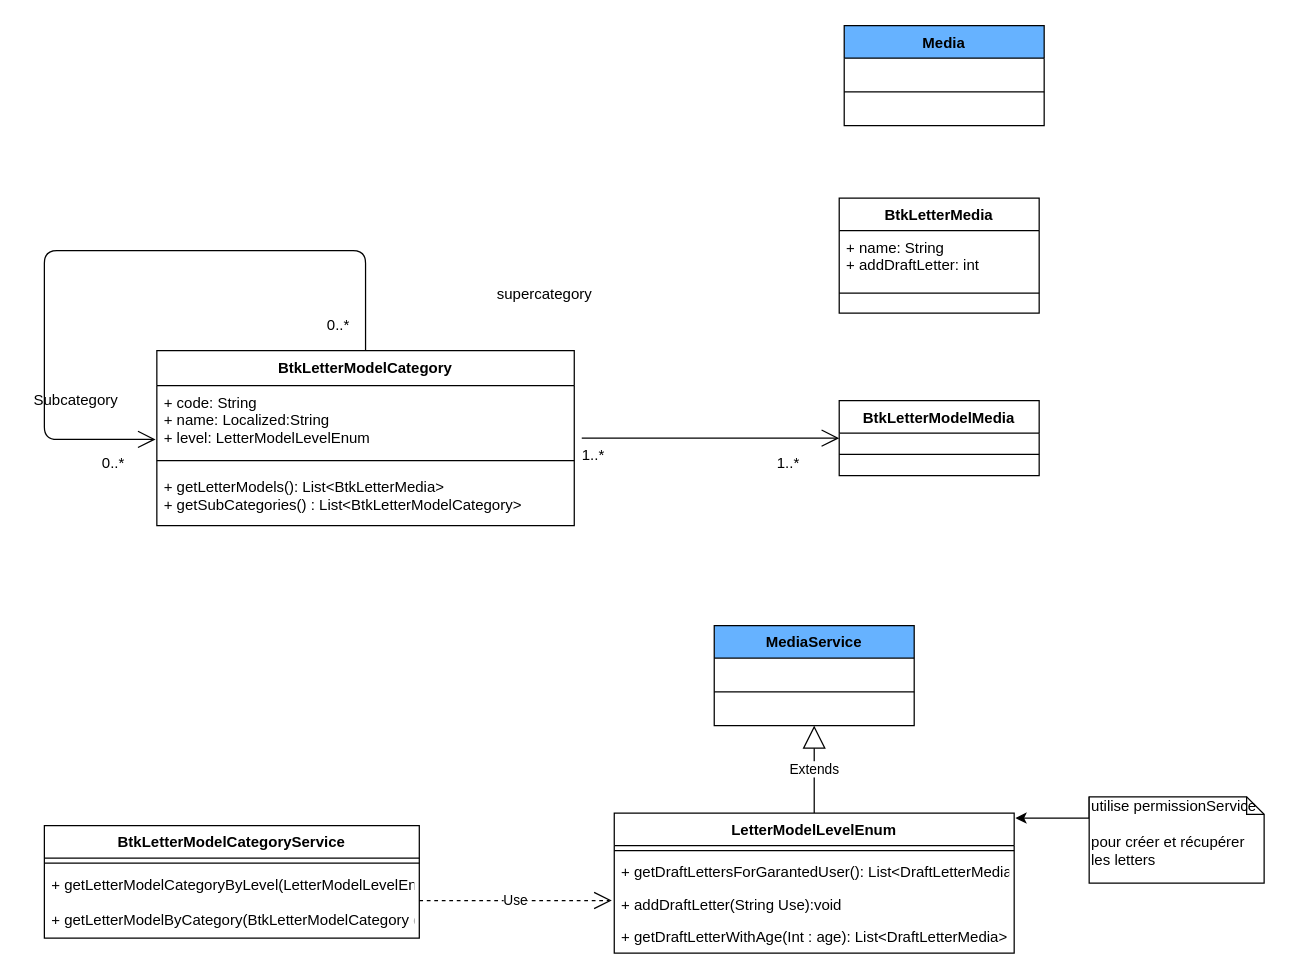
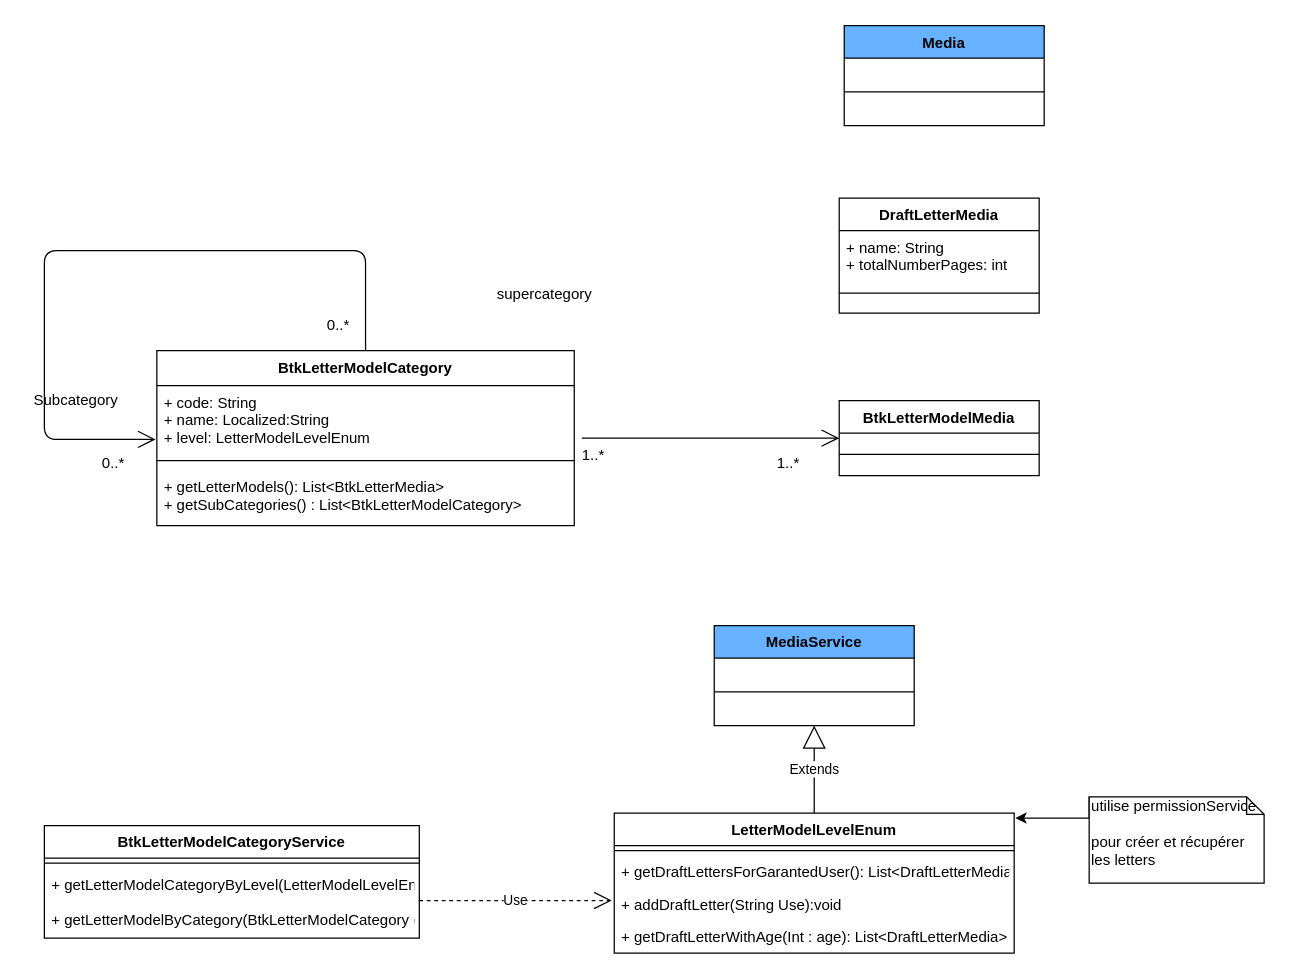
node "BtkLetterMedia": label "BtkLetterMedia" -> "DraftLetterMedia"
node "+ name: String + addDraftLetter: int": label "+ name: String + addDraftLetter: int" -> "+ name: String + totalNumberPages: int"
